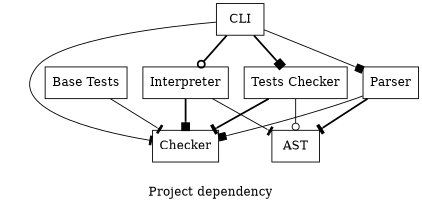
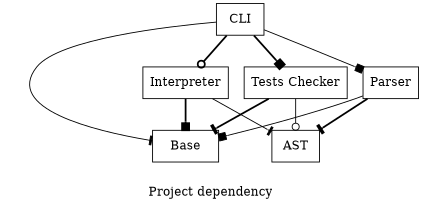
node "Base Tests": removed
node "Checker": label "Checker" -> "Base"
